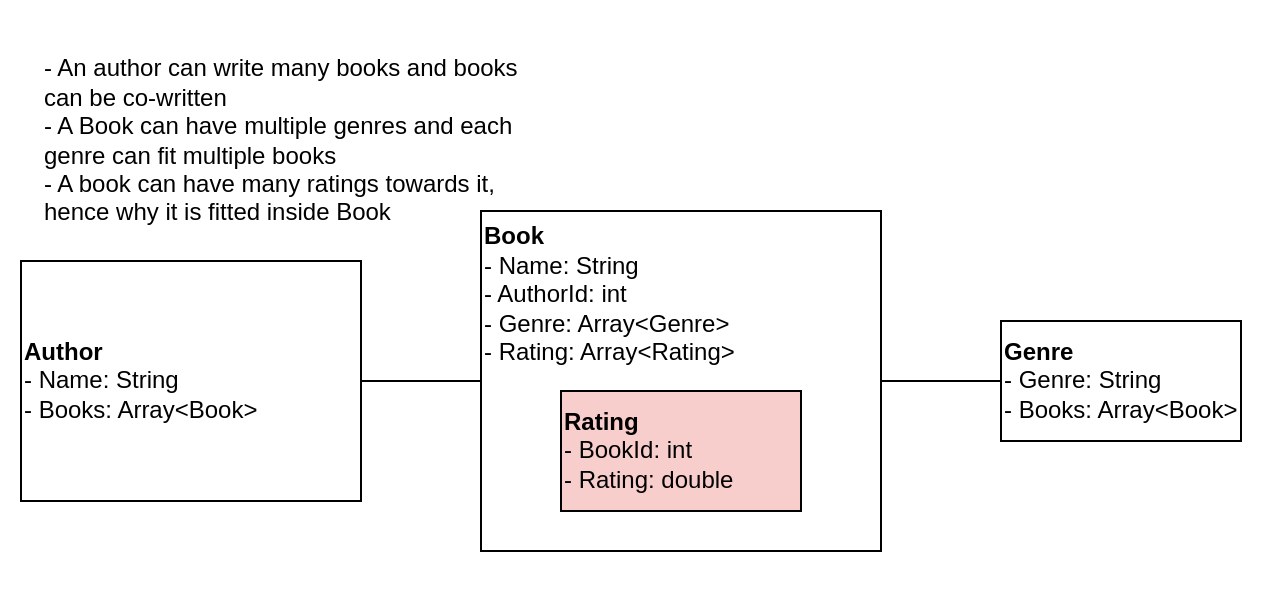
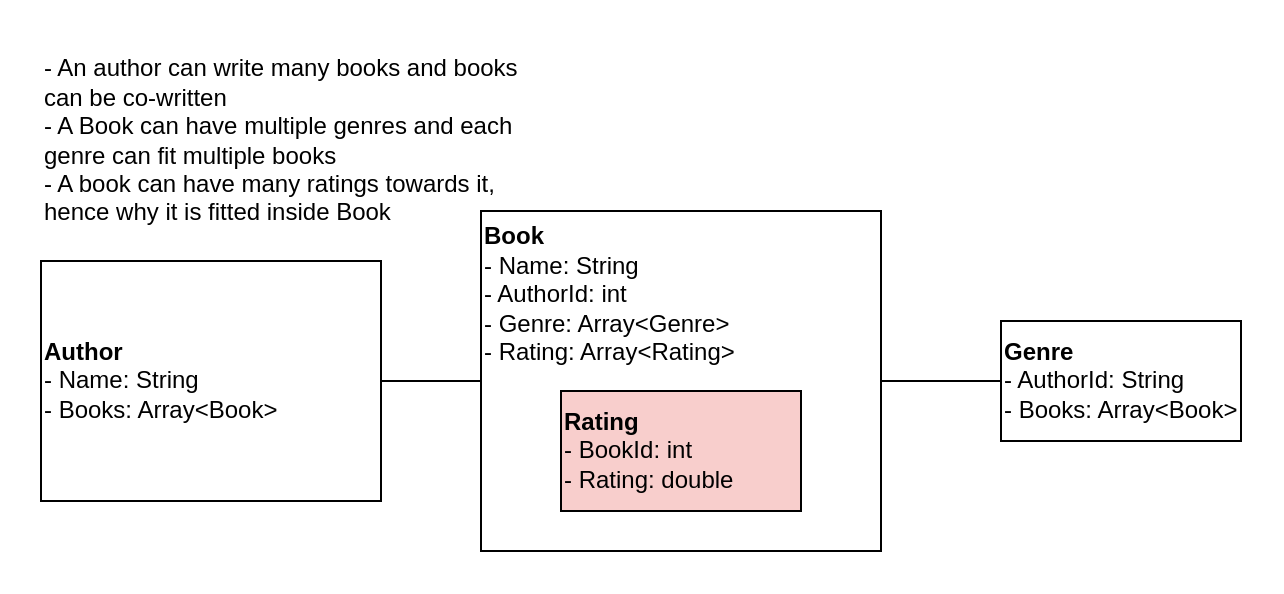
node "Author - Name: String - Books: Array<Book>": moved (191, 381) -> (211, 381)
node "Genre - Genre: String - Books: Array<Book>": label "Genre - Genre: String - Books: Array<Book>" -> "Genre - AuthorId: String - Books: Array<Book>"
